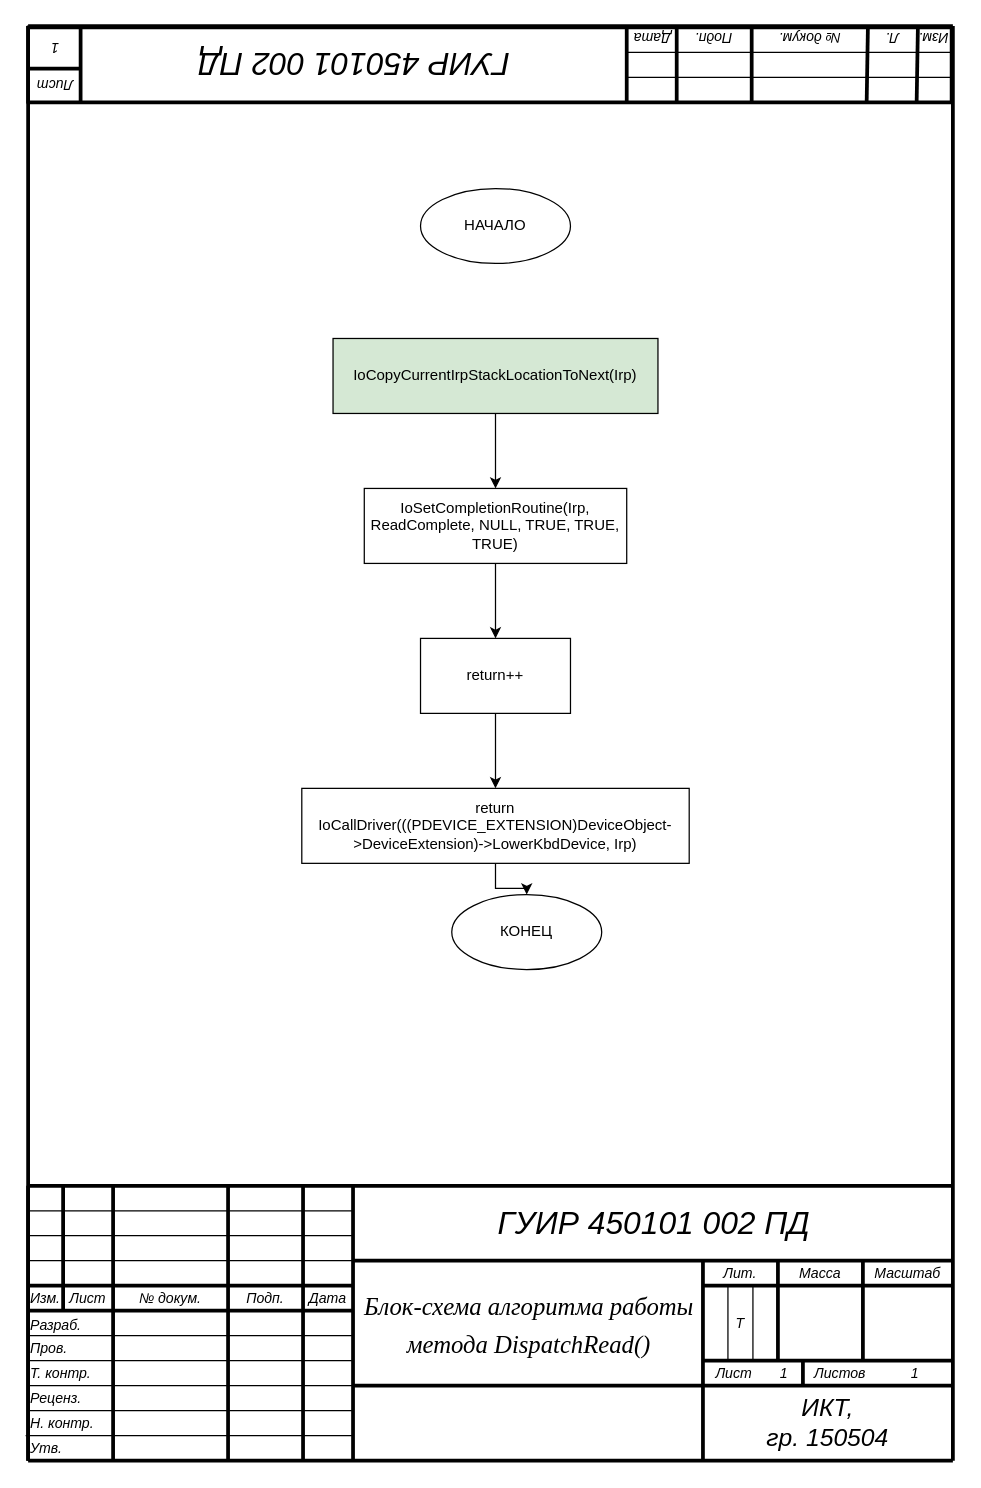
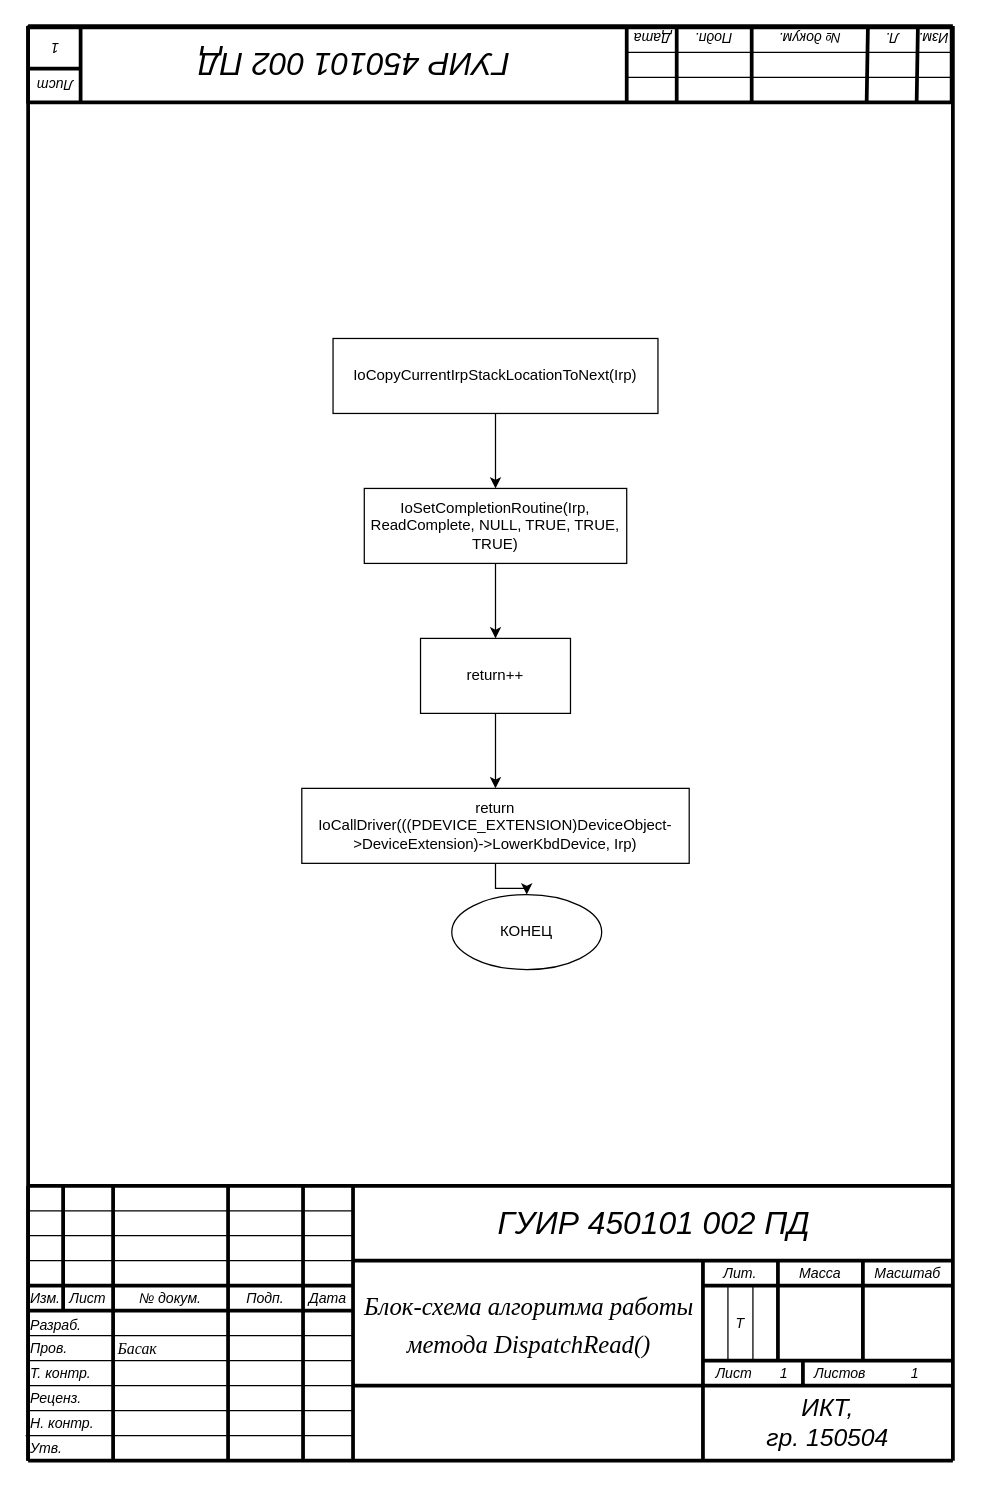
node "НАЧАЛО": removed
node "IoCopyCurrentIrpStackLocationToNext(Irp)": fillcolor #d5e8d4 -> #ffffff
node "Басак": added
